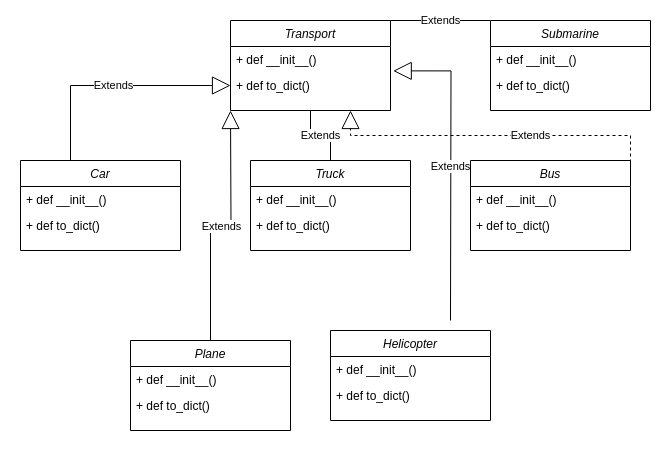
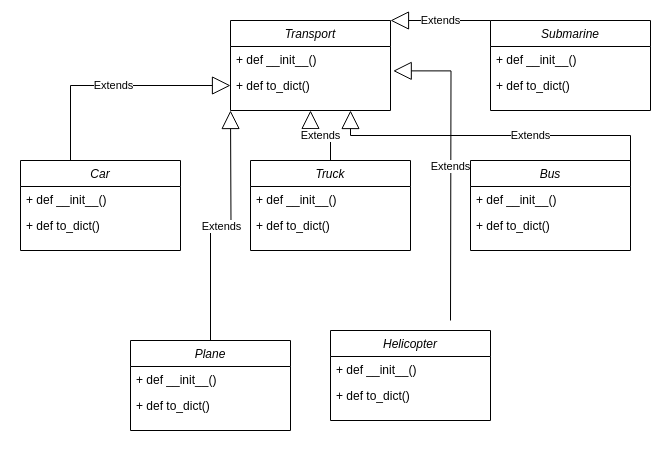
edge "Transport" -- "Submarine": arrowhead none -> block
edge "Transport" -- "Truck": arrowhead none -> block
edge "Bus" -> "Transport": style dashed -> solid
